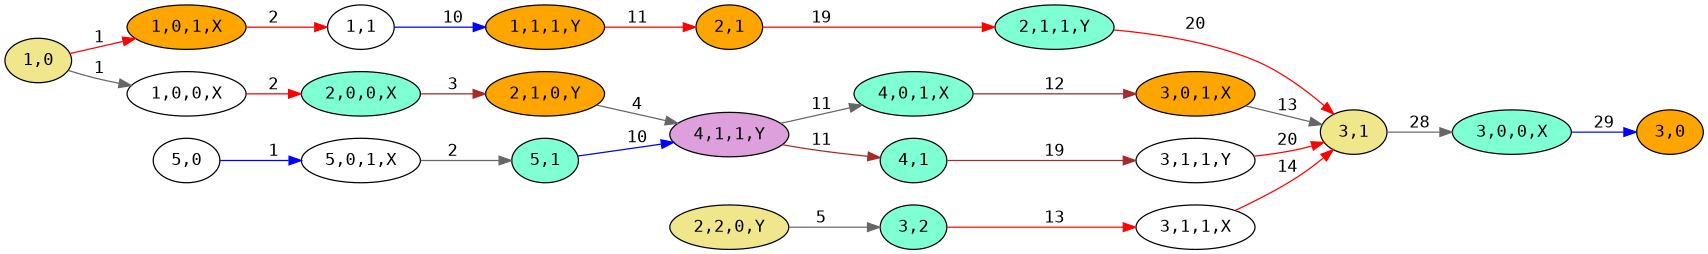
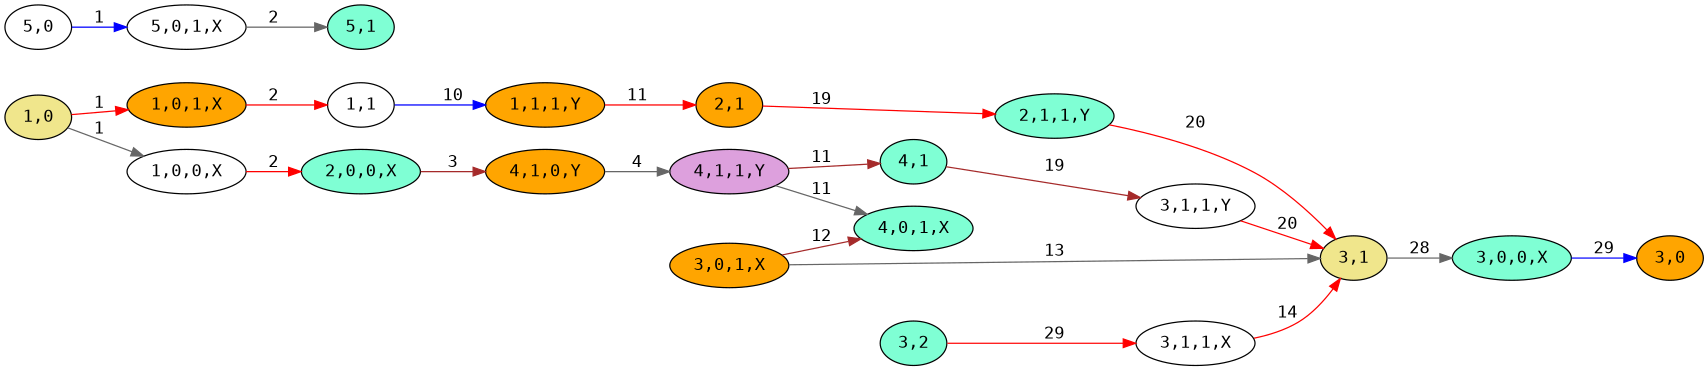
node "2,1,0,Y": label "2,1,0,Y" -> "4,1,0,Y"
edge "4,0,1,X" -> "3,0,1,X": reversed
edge "5,1" -> "4,1,1,Y": removed, label "10"
edge "3,2" -> "3,1,1,X": label "13" -> "29"
node "2,2,0,Y": removed
